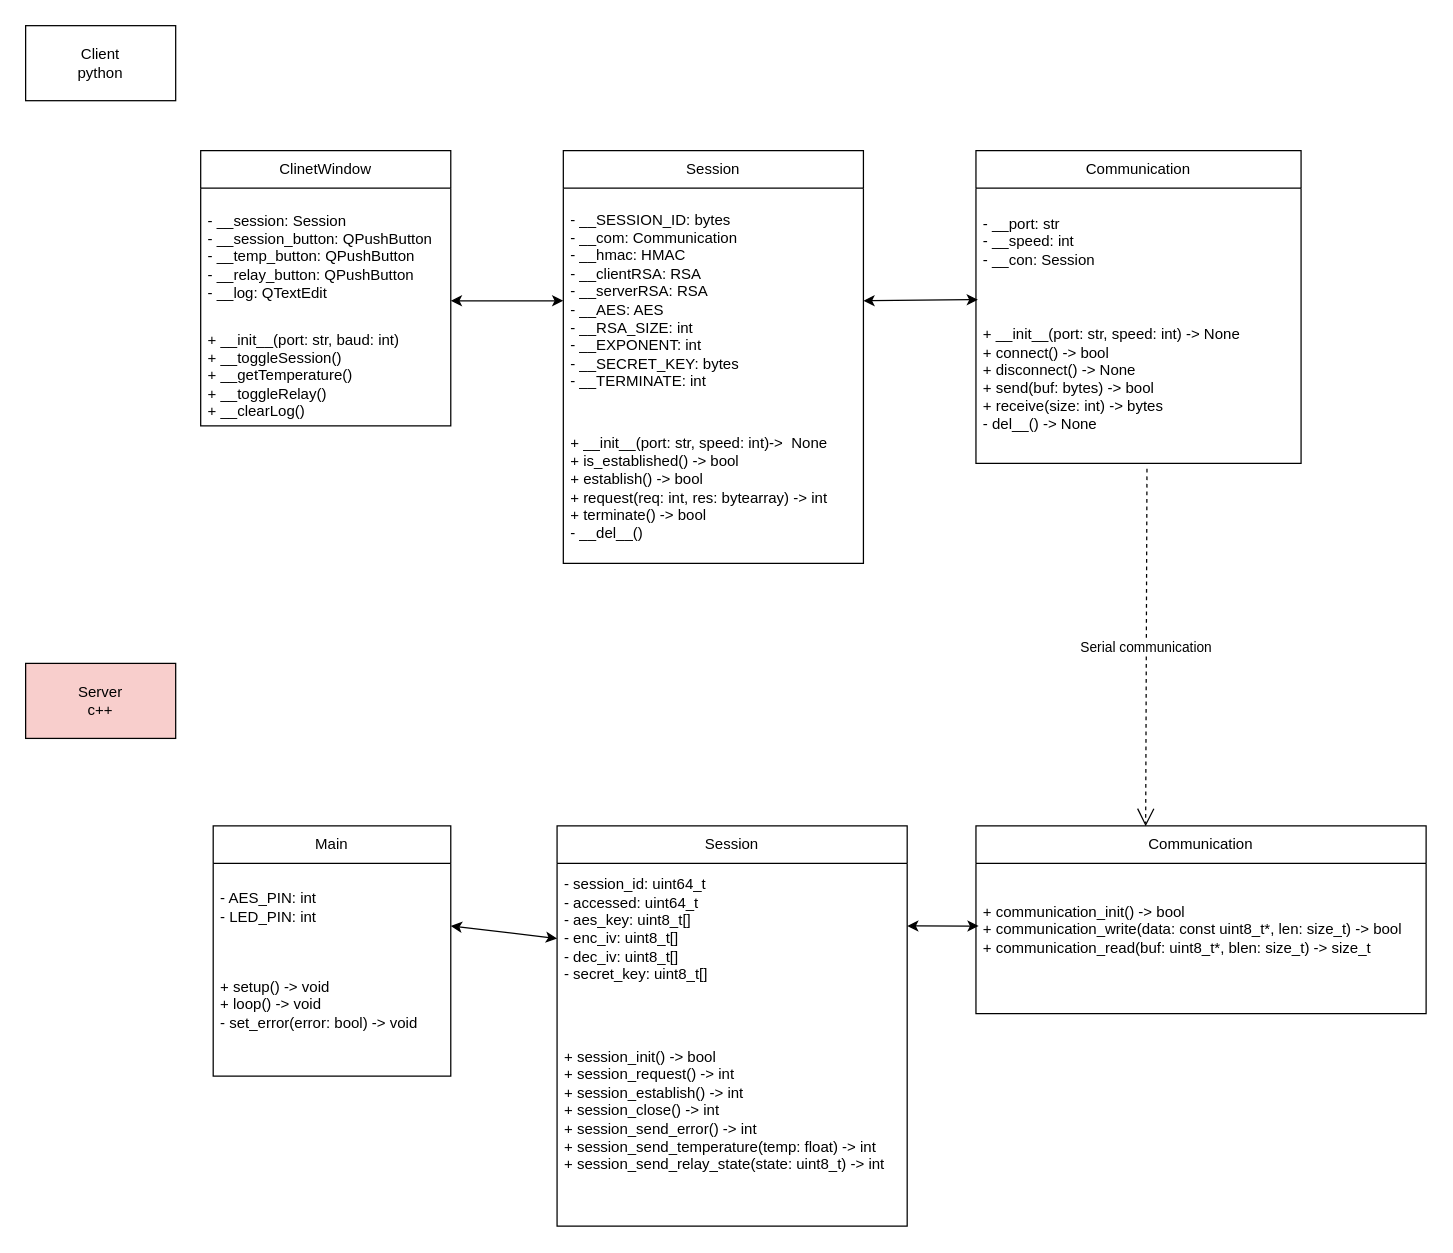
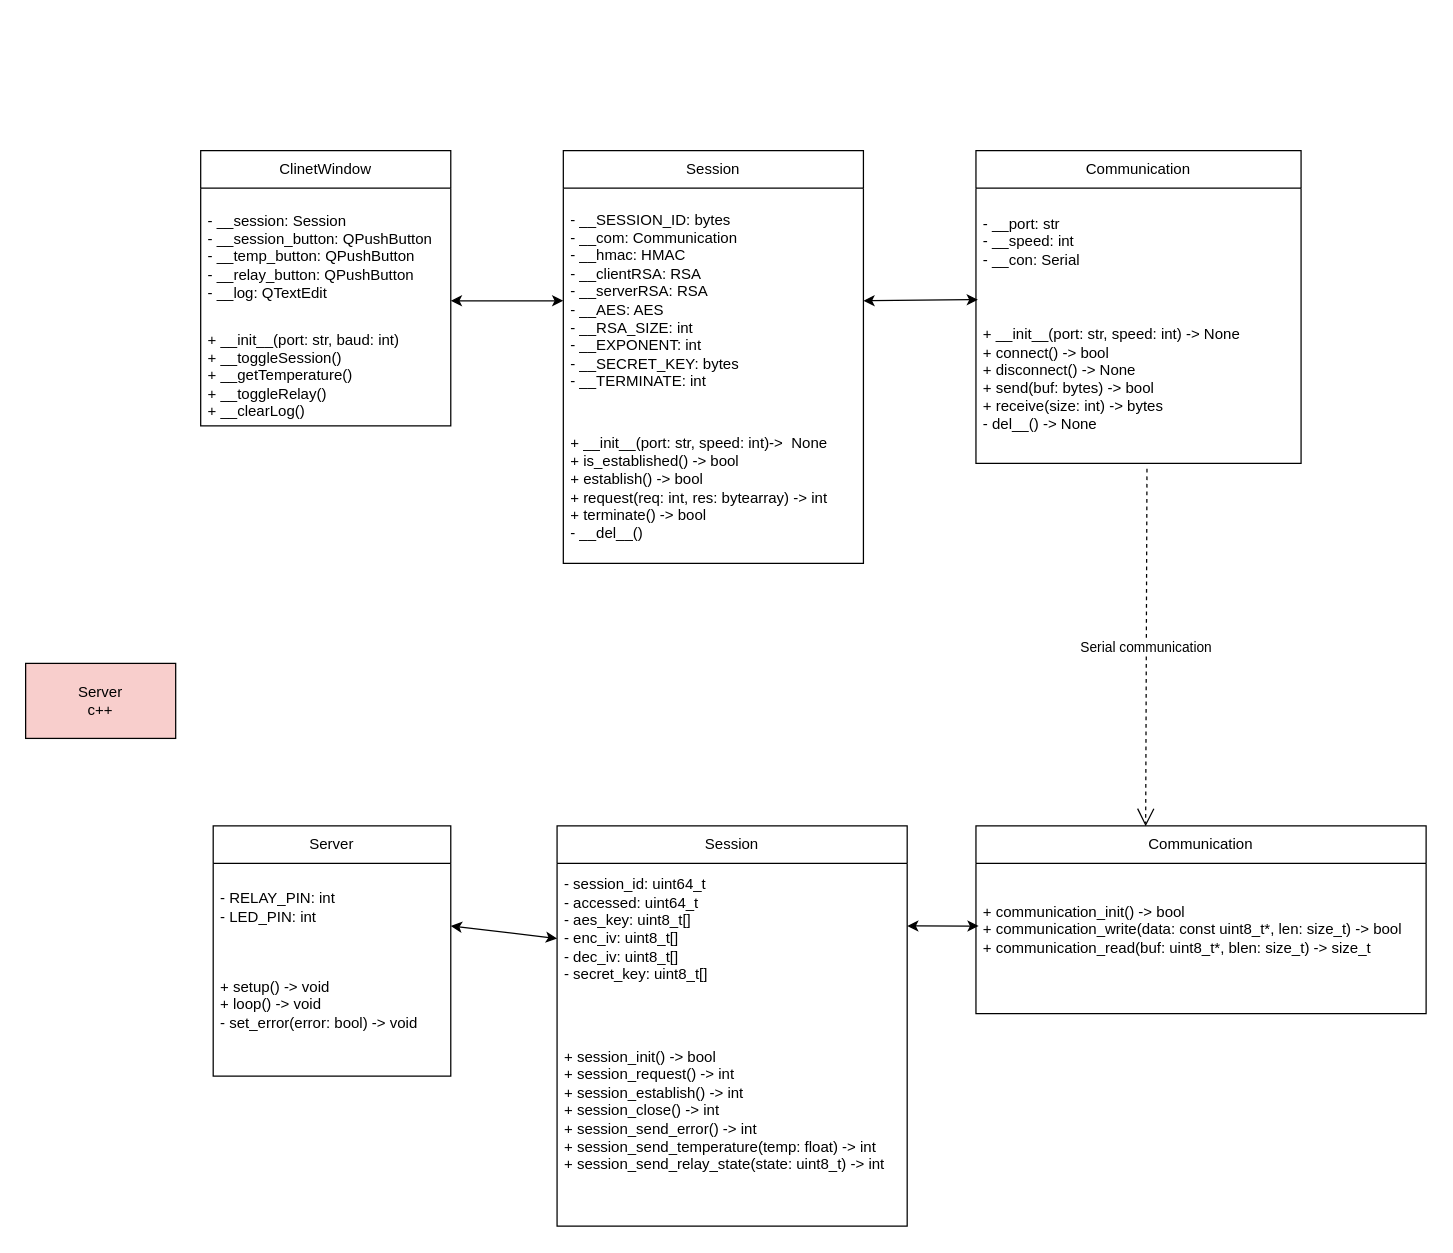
node "Client python": removed
node "- __port: str - __speed: int - __con: Session": label "- __port: str - __speed: int - __con: Session" -> "- __port: str - __speed: int - __con: Serial"
node "Main": label "Main" -> "Server"
node "- AES_PIN: int - LED_PIN: int": label "- AES_PIN: int - LED_PIN: int" -> "- RELAY_PIN: int - LED_PIN: int"
